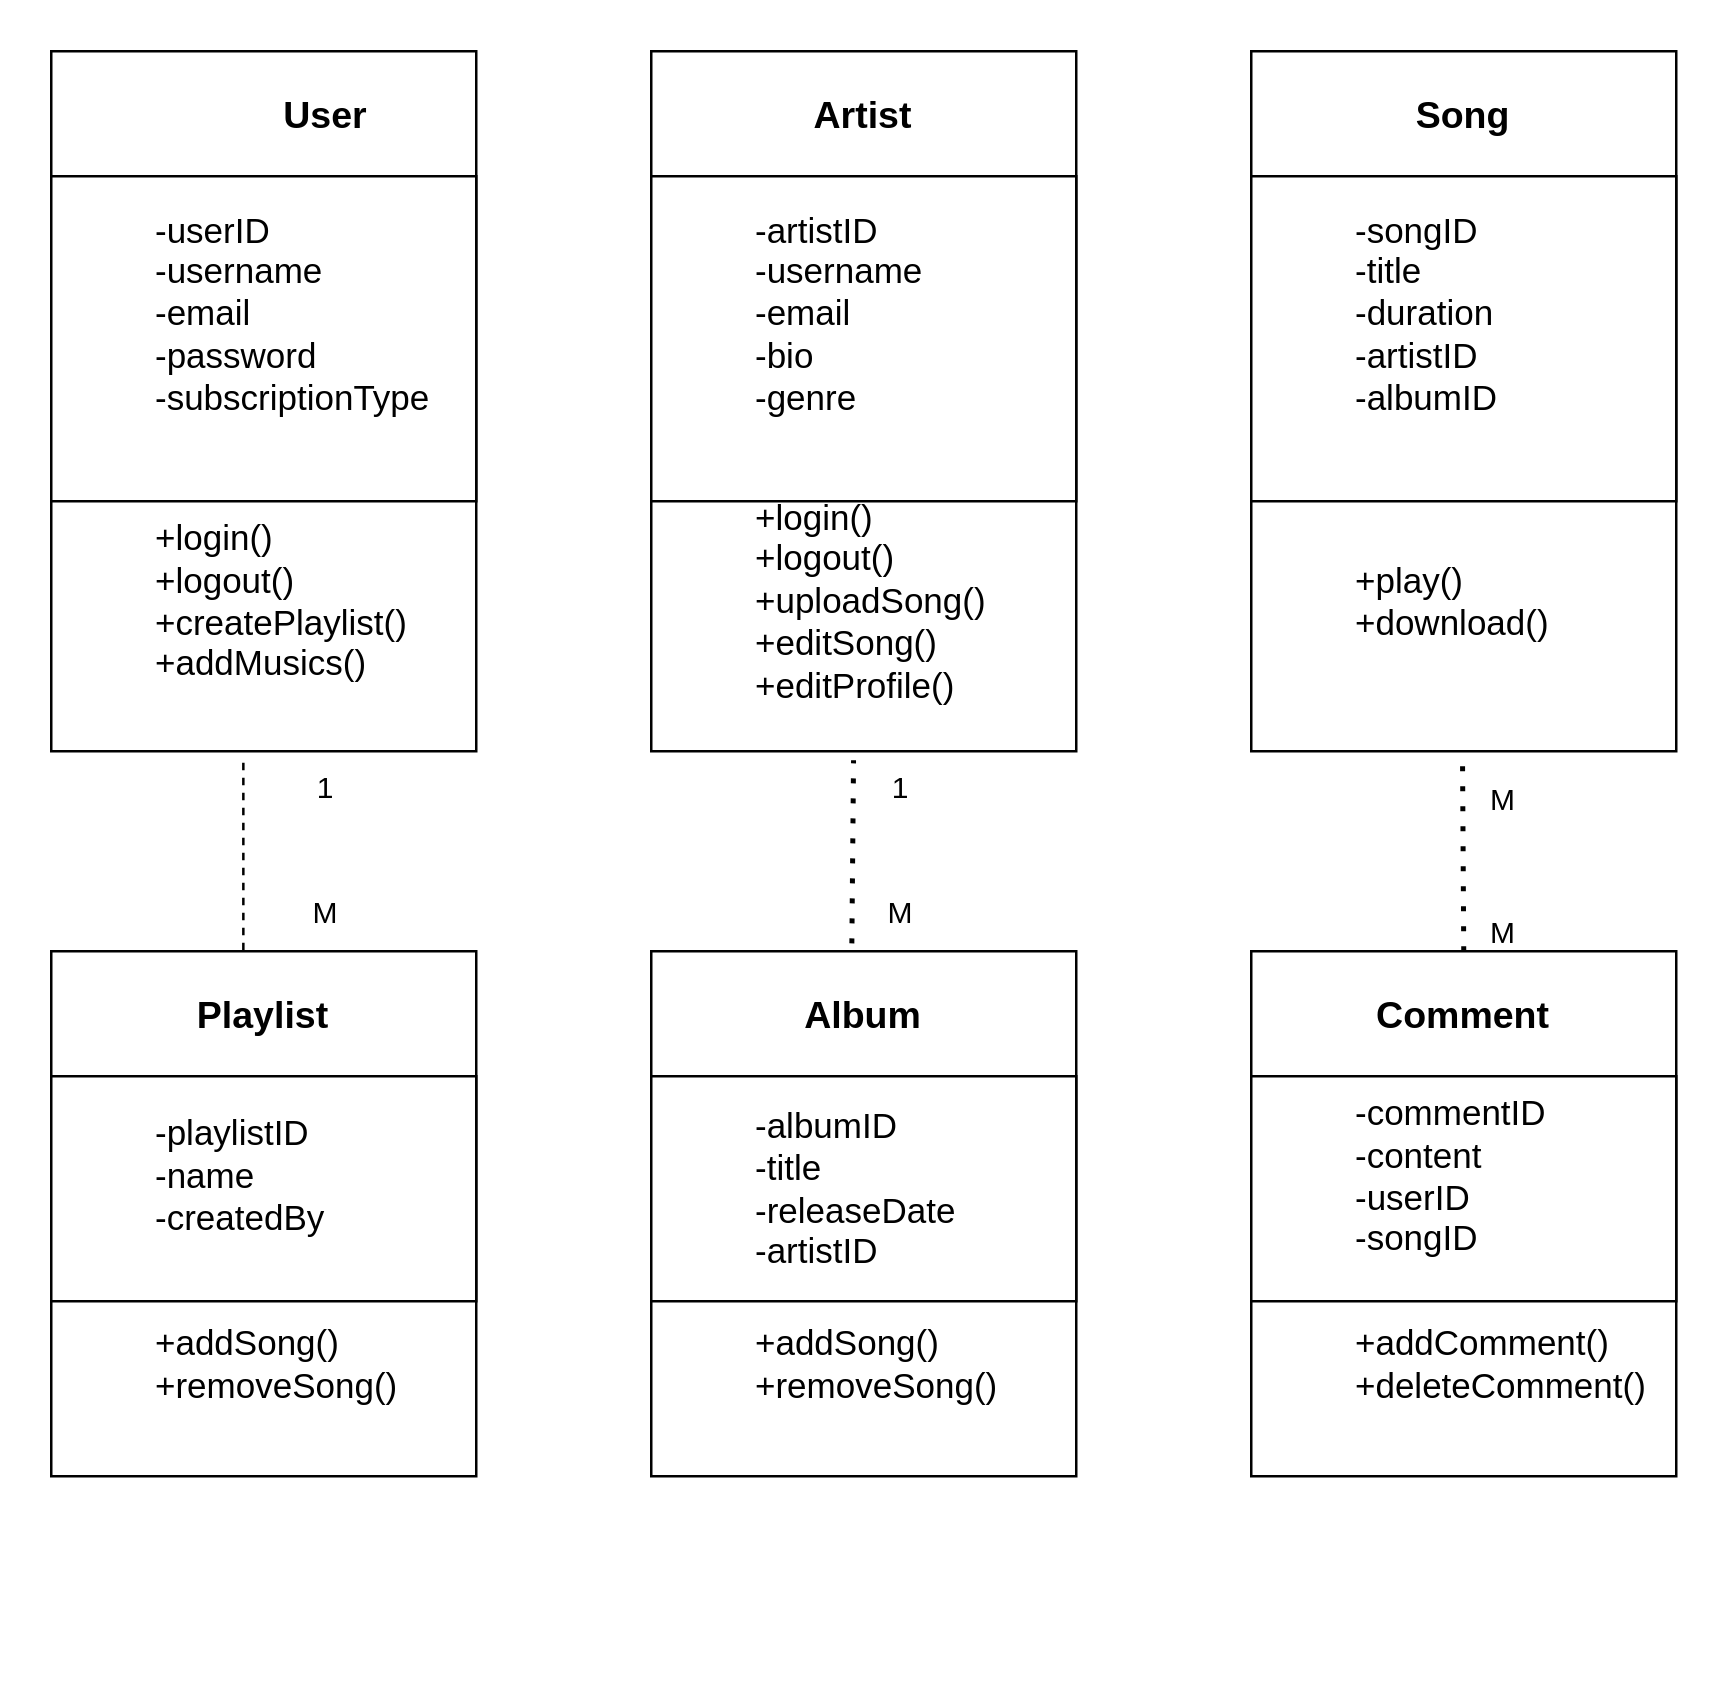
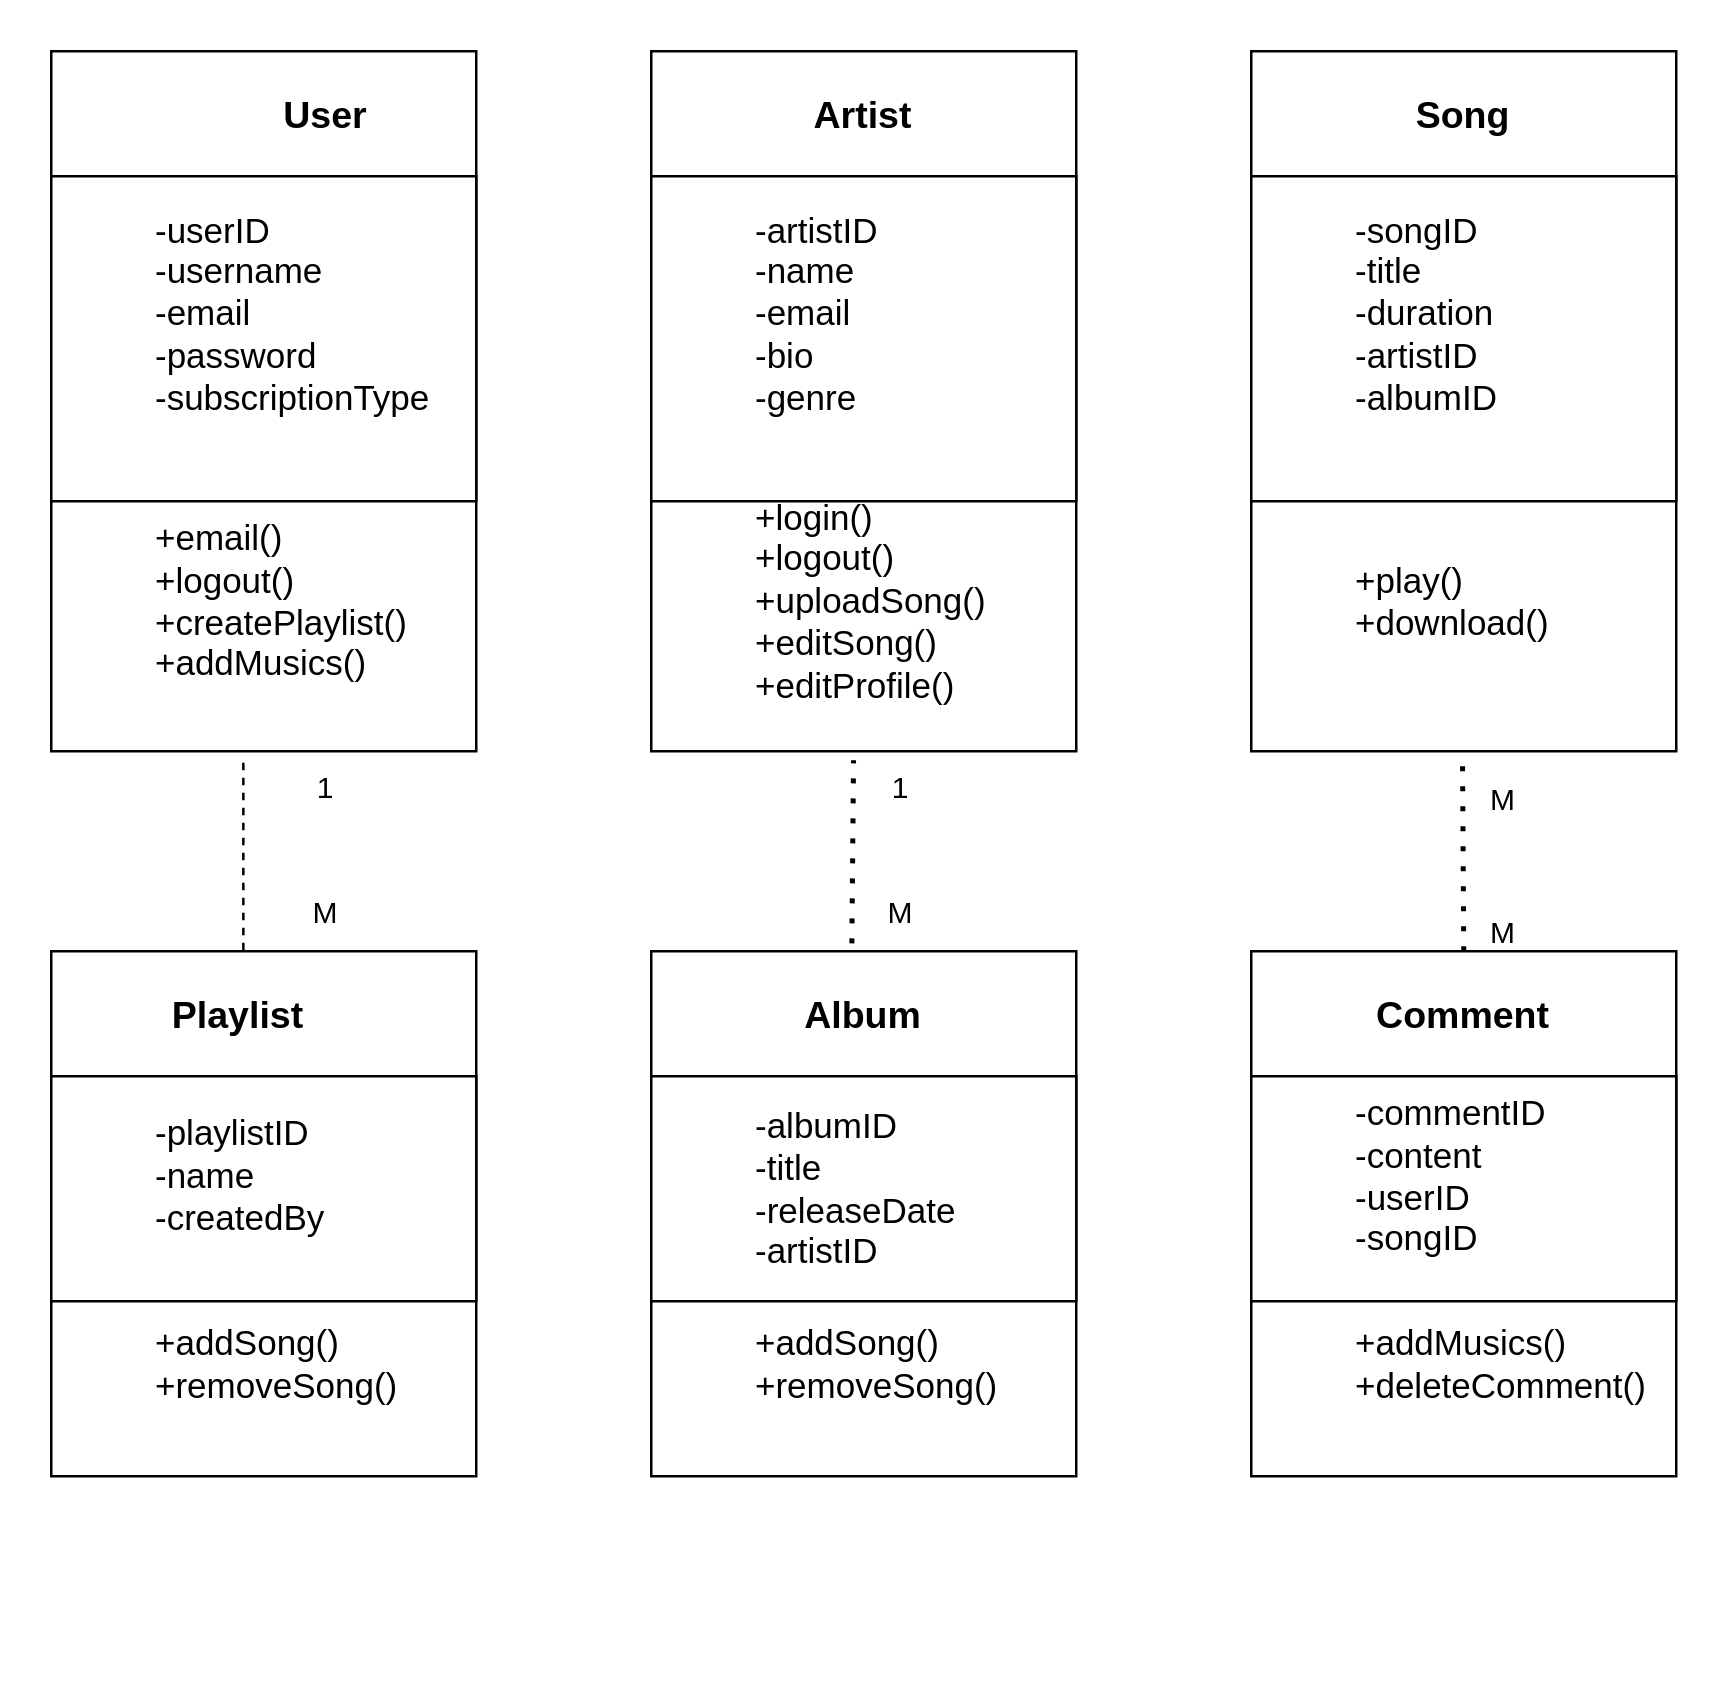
node "-artistID -username -email -bio -genre": label "-artistID -username -email -bio -genre" -> "-artistID -name -email -bio -genre"
node "+login() +logout() +createPlaylist() +addMusics()": label "+login() +logout() +createPlaylist() +addMusics()" -> "+email() +logout() +createPlaylist() +addMusics()"
node "Playlist": moved (264, 1014) -> (239, 1014)
node "+addComment() +deleteComment()": label "+addComment() +deleteComment()" -> "+addMusics() +deleteComment()"
